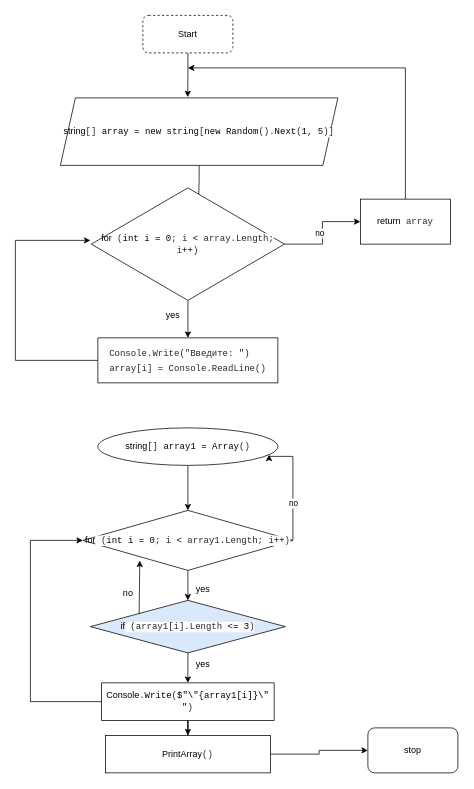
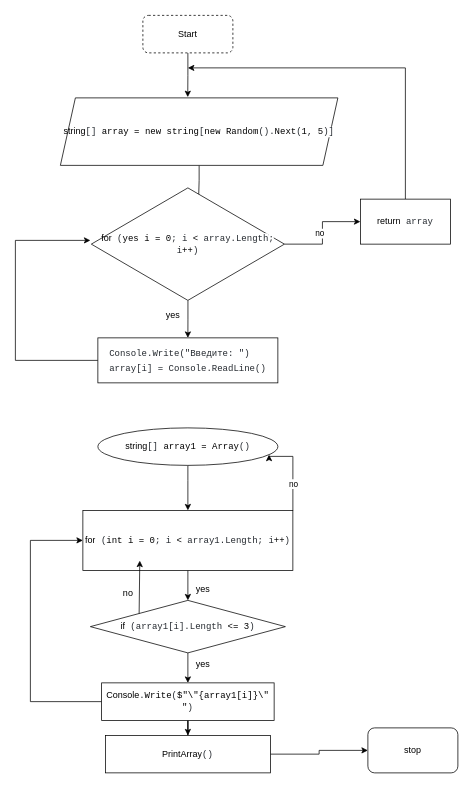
node "for (int i = 0; i < array.Length; i++)": label "for (int i = 0; i < array.Length; i++)" -> "for (yes i = 0; i < array.Length; i++)"
node "for (int i = 0; i < array1.Length; i++)": shape diamond -> rectangle
node "if (array1[i].Length <= 3)": fillcolor #dae8fc -> #ffffff
